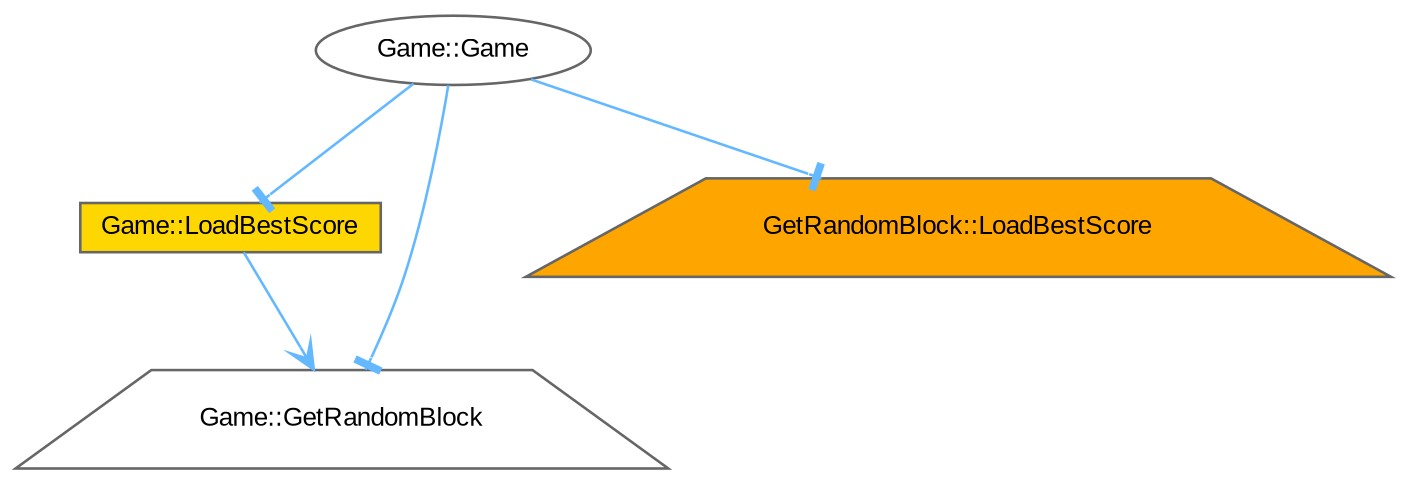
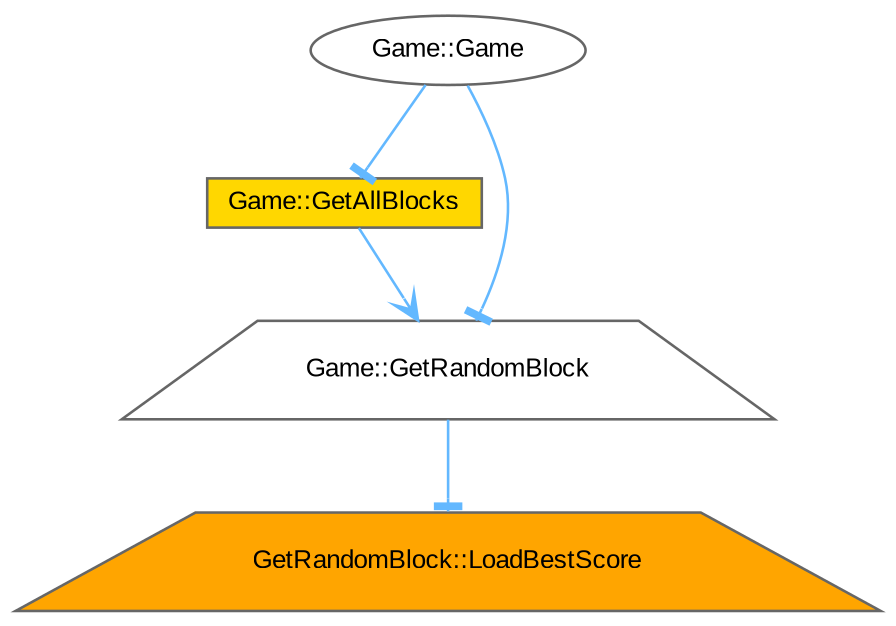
edge "Game::Game" -> "GetRandomBlock::LoadBestScore": now "Game::GetRandomBlock" -> "GetRandomBlock::LoadBestScore"
node "Game::LoadBestScore": label "Game::LoadBestScore" -> "Game::GetAllBlocks"
